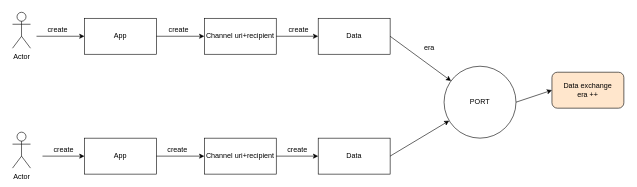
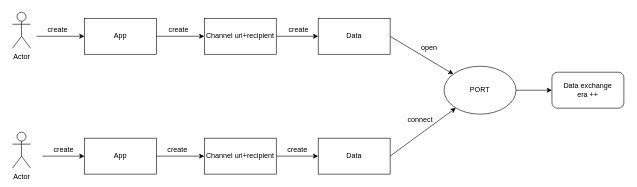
node "era": label "era" -> "open"
node "Data exchange era ++": fillcolor #ffe6cc -> #ffffff
node "PORT": size 72x72 -> 72x48
node "connect": added
